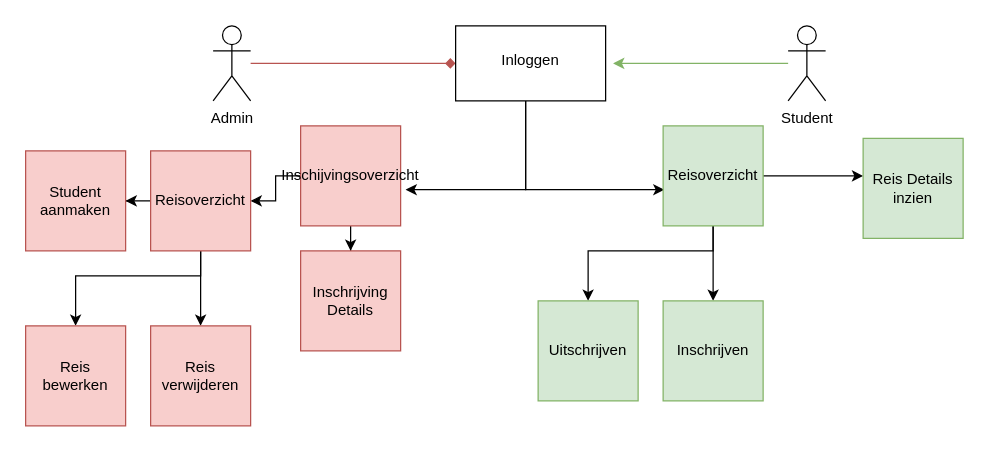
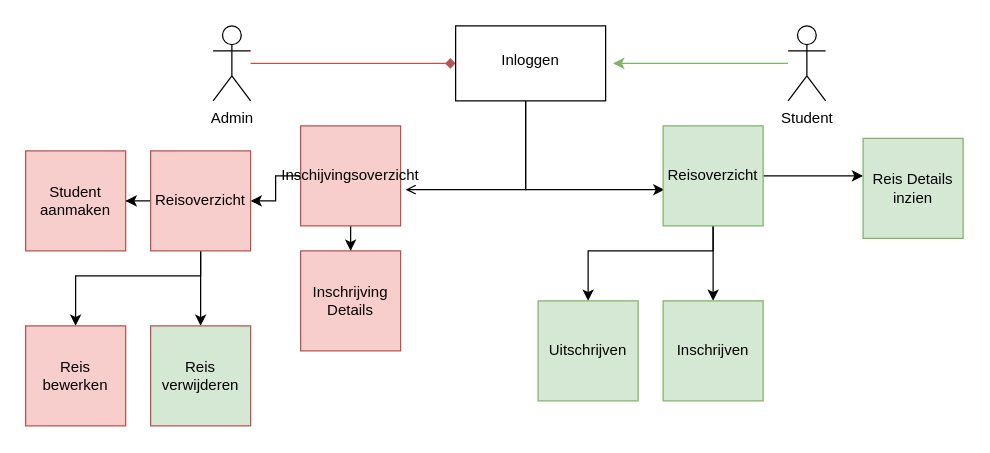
edge "Inloggen" -> "Inschijvingsoverzicht": arrowhead classic -> open
node "Reis verwijderen": fillcolor #f8cecc -> #d5e8d4
